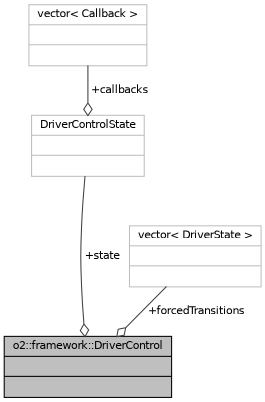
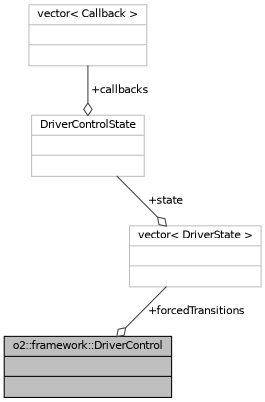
edge "DriverControlState" -> "o2::framework::DriverControl": now "DriverControlState" -> "vector< DriverState >"
